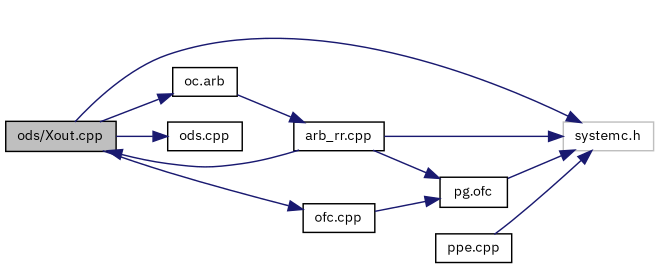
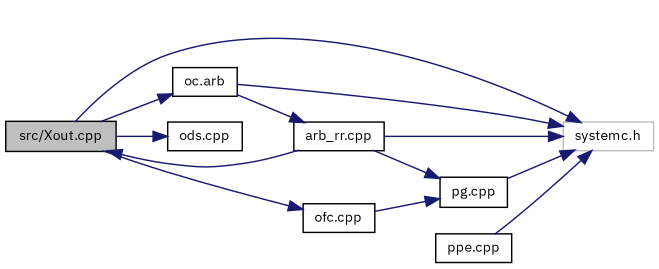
edge "oc.arb" -> "systemc.h": added
node "ods/Xout.cpp": label "ods/Xout.cpp" -> "src/Xout.cpp"
node "pg.ofc": label "pg.ofc" -> "pg.cpp"
